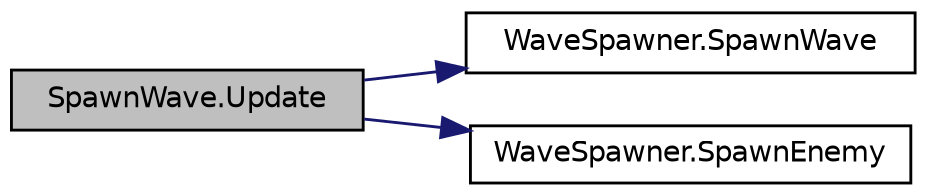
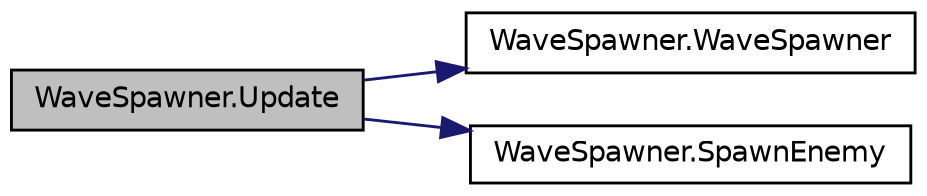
node "WaveSpawner.SpawnWave": label "WaveSpawner.SpawnWave" -> "WaveSpawner.WaveSpawner"
node "SpawnWave.Update": label "SpawnWave.Update" -> "WaveSpawner.Update"
